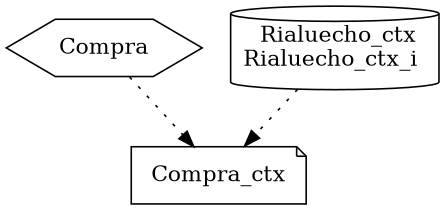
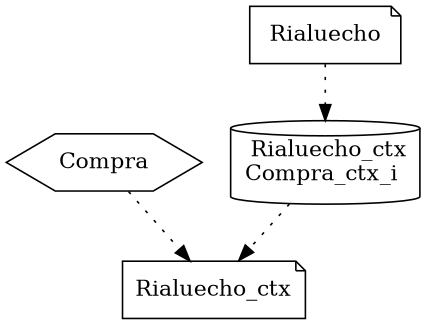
node "Rialuecho": added
node "Rialuecho_ctx Rialuecho_ctx_i": label "Rialuecho_ctx Rialuecho_ctx_i" -> "Rialuecho_ctx Compra_ctx_i"
node "Compra_ctx": label "Compra_ctx" -> "Rialuecho_ctx"
